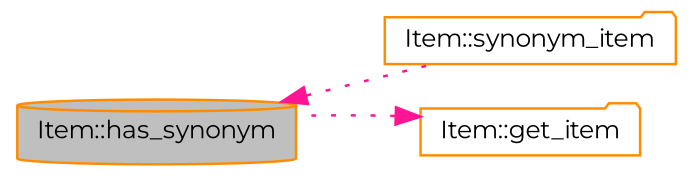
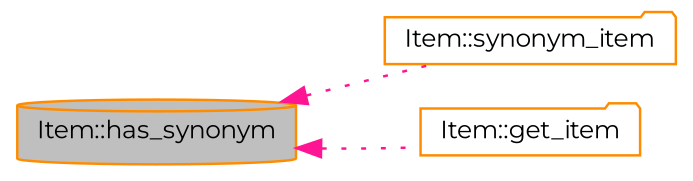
edge "Item::has_synonym" -> "Item::get_item": reversed
